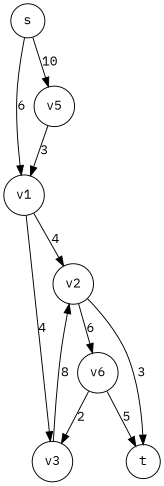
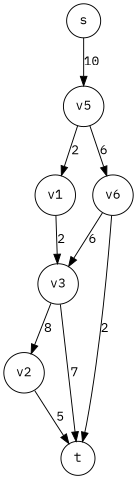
edge "s" -> "v1": removed, label "6"
edge "v5" -> "v1": label "3" -> "2"
edge "v1" -> "v2": removed, label "4"
edge "v2" -> "v6": now "v5" -> "v6"
edge "v1" -> "v3": label "4" -> "2"
edge "v3" -> "t": added, label "7"
edge "v2" -> "t": label "3" -> "5"
edge "v6" -> "v3": label "2" -> "6"
edge "v6" -> "t": label "5" -> "2"
